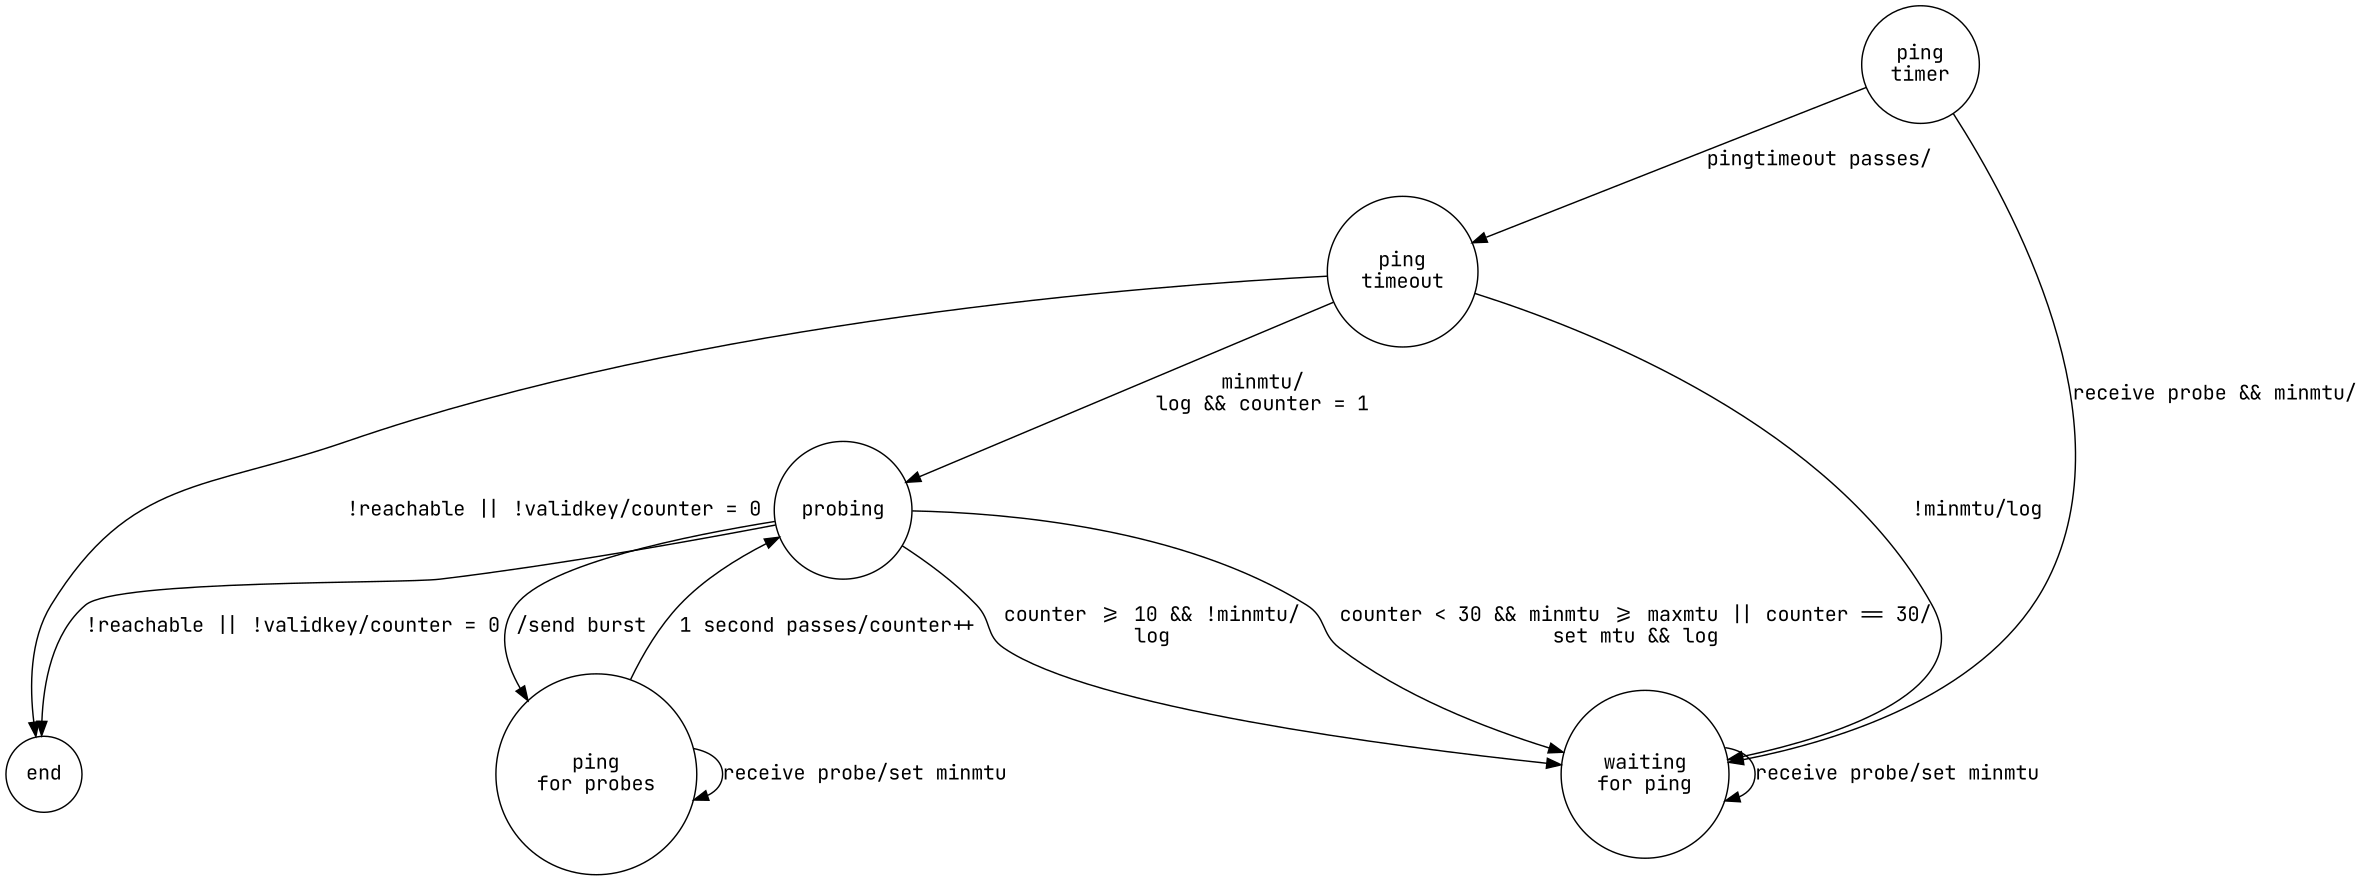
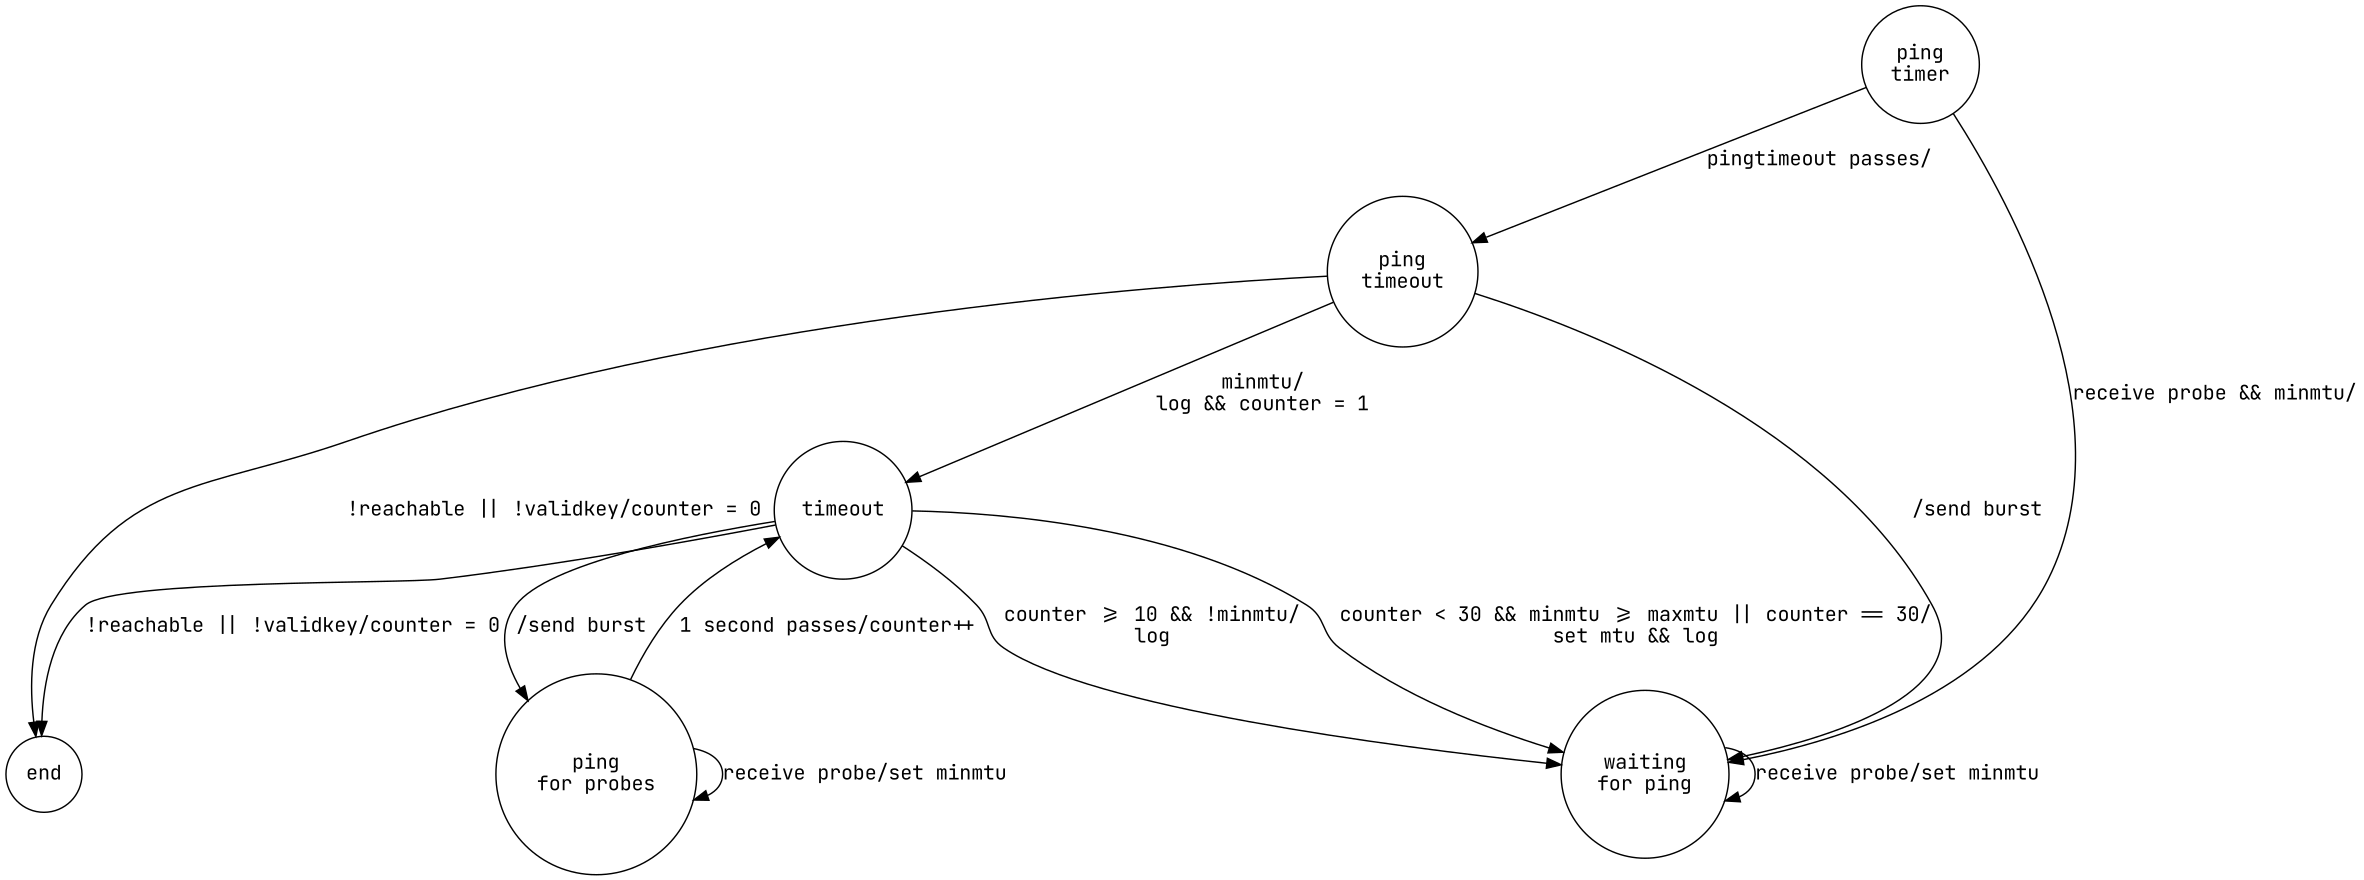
node "probing": label "probing" -> "timeout"
edge "ping timeout" -> "waiting for ping": label "!minmtu/log" -> "/send burst"
